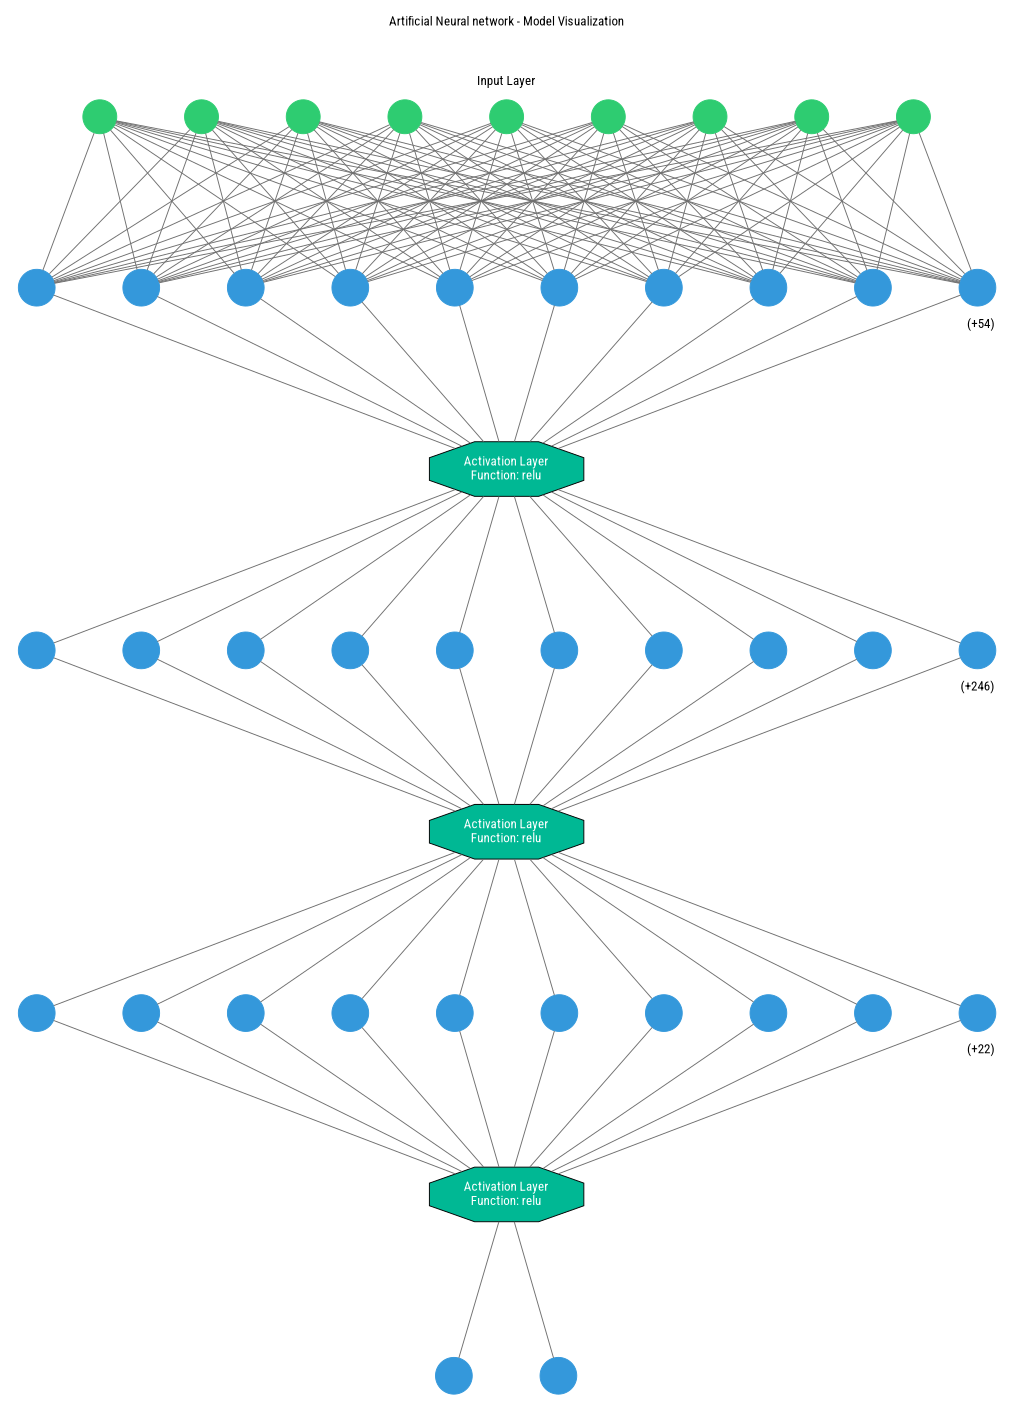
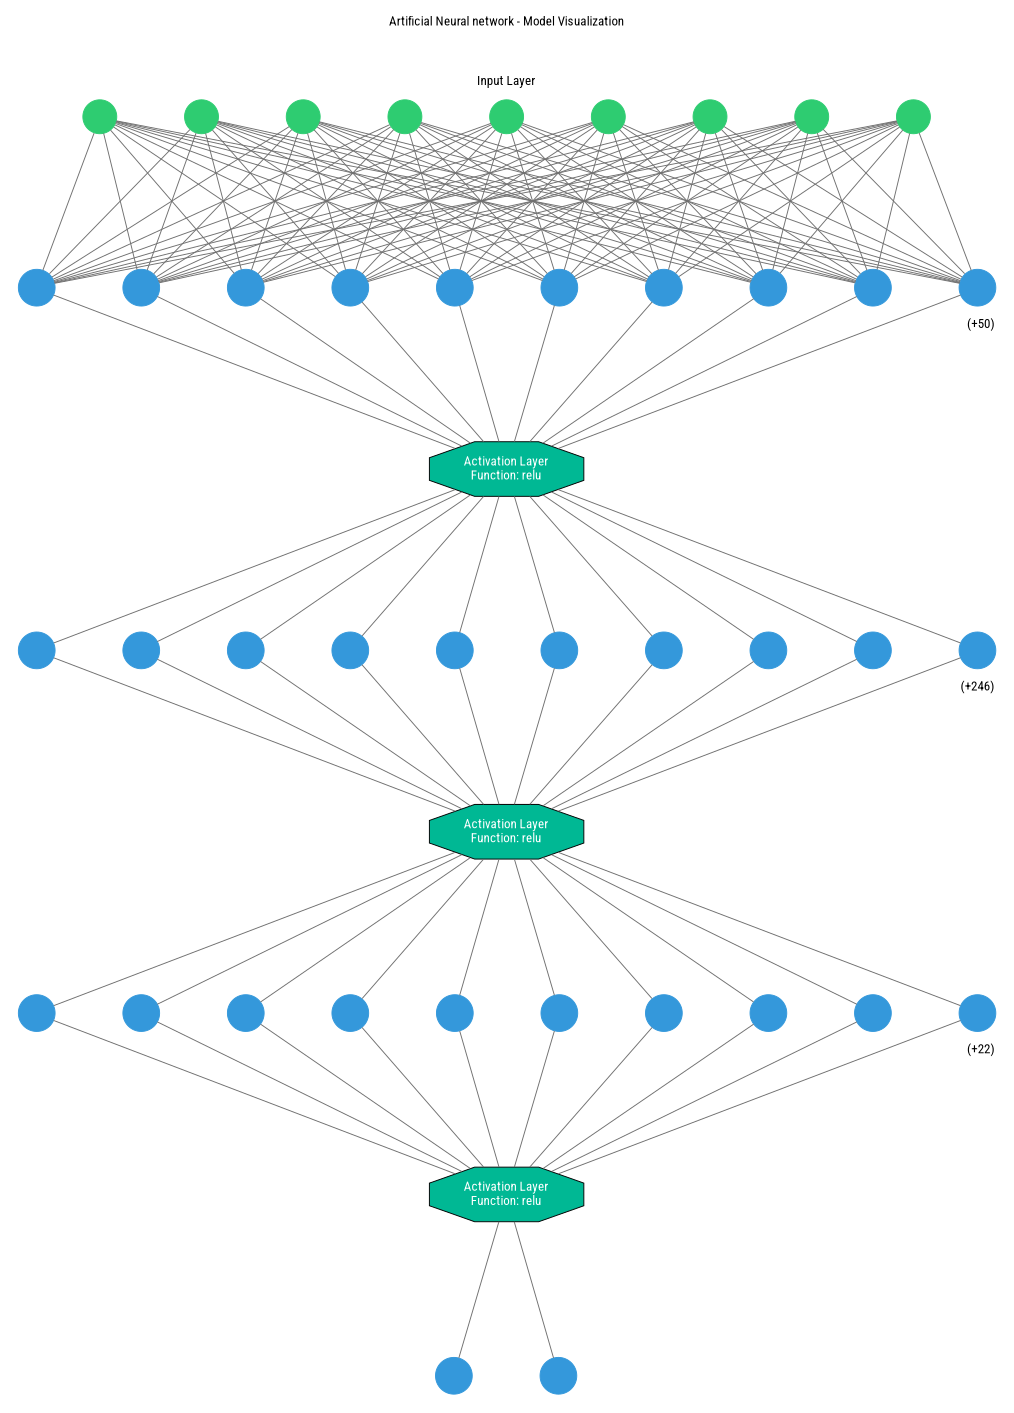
cluster " (+54)": label " (+54)" -> " (+50)"
